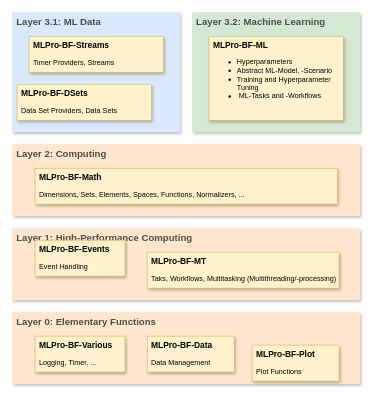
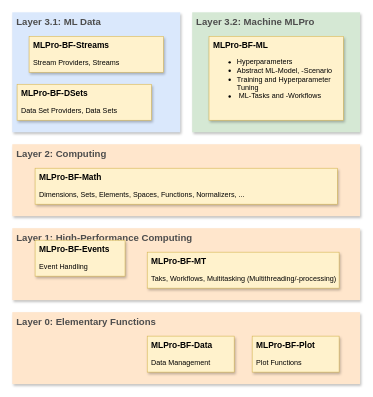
node "Layer 3.2: Machine Learning": label "Layer 3.2: Machine Learning" -> "Layer 3.2: Machine MLPro"
node "MLPro-BF-Streams Timer Providers, Streams": label "MLPro-BF-Streams Timer Providers, Streams" -> "MLPro-BF-Streams Stream Providers, Streams"
node "MLPro-BF-Various Logging, Timer, ...": removed
node "MLPro-BF-Plot Plot Functions": moved (296, 363) -> (296, 354)
